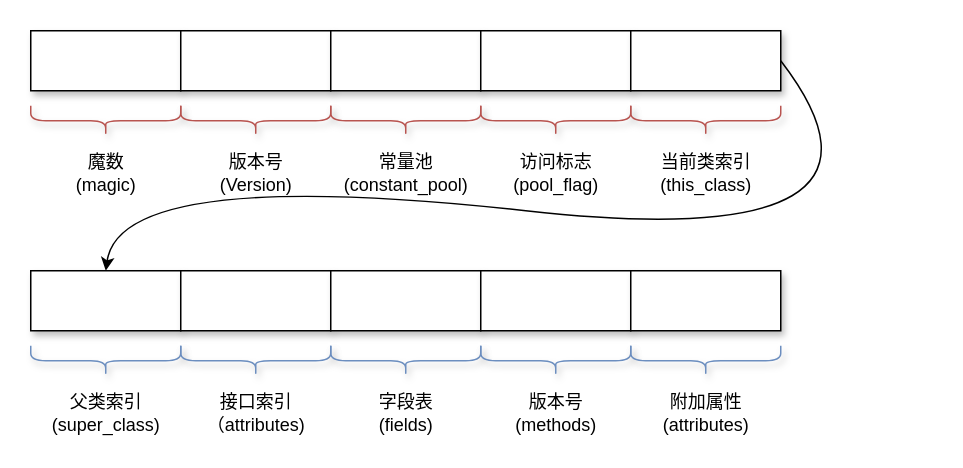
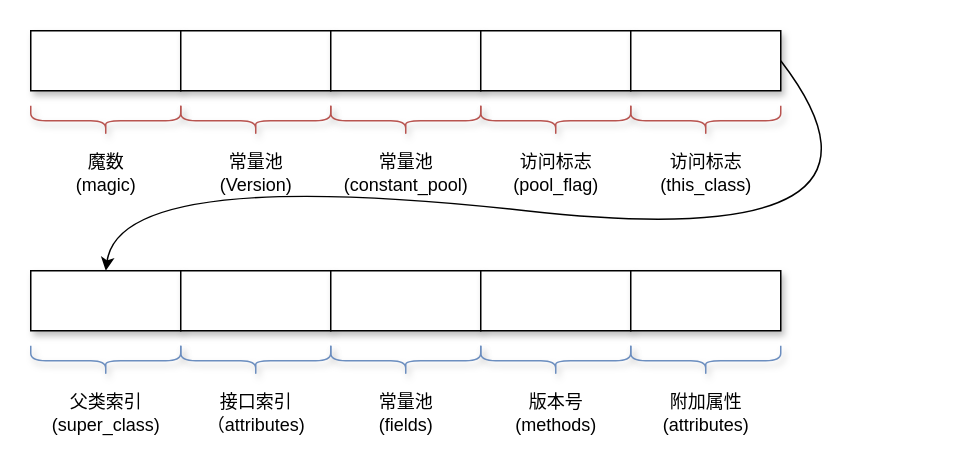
node "版本号 (Version)": label "版本号 (Version)" -> "常量池 (Version)"
node "当前类索引 (this_class)": label "当前类索引 (this_class)" -> "访问标志 (this_class)"
node "字段表 (fields)": label "字段表 (fields)" -> "常量池 (fields)"
